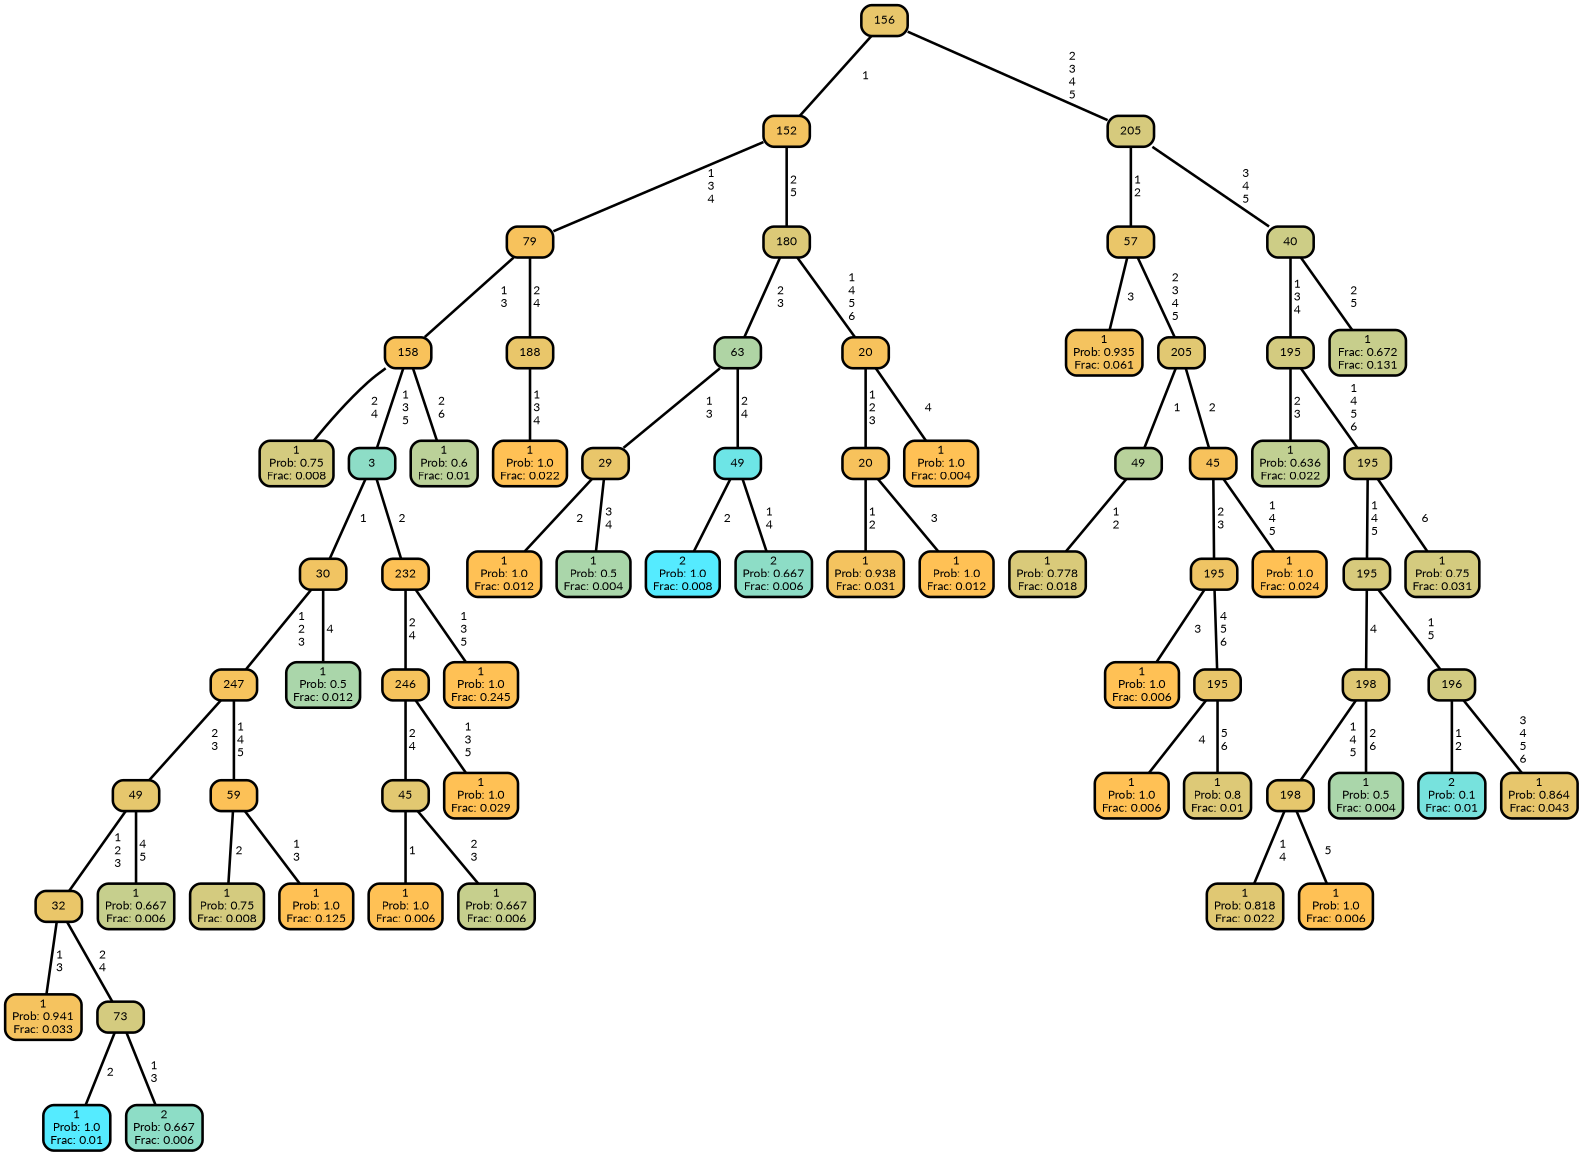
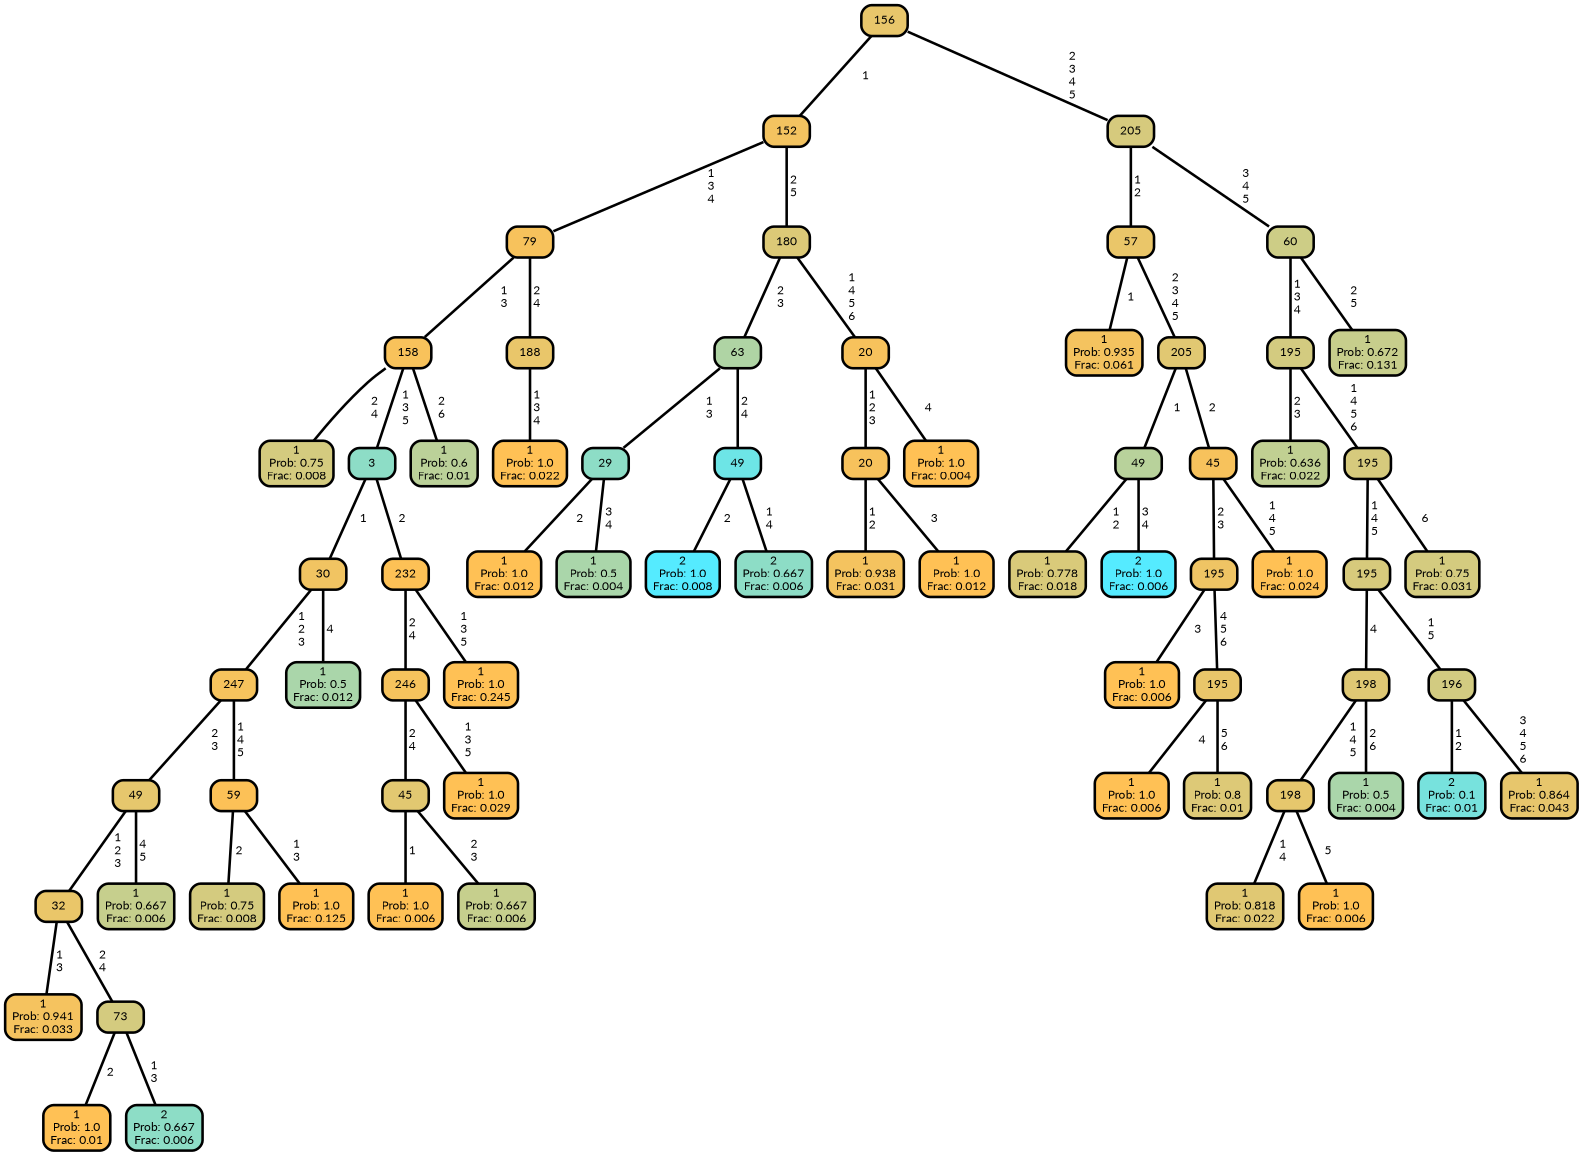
node "40": label "40" -> "60"
edge "57" -- "1 Prob: 0.935 Frac: 0.061": label " 3" -> " 1"
node "1 Frac: 0.672 Frac: 0.131": label "1 Frac: 0.672 Frac: 0.131" -> "1 Prob: 0.672 Frac: 0.131"
node "29": fillcolor #e9c66a -> #8dddc6
node "2 Prob: 1.0 Frac: 0.006": added
node "1 Prob: 1.0 Frac: 0.01": fillcolor #55ebff -> #ffc155
